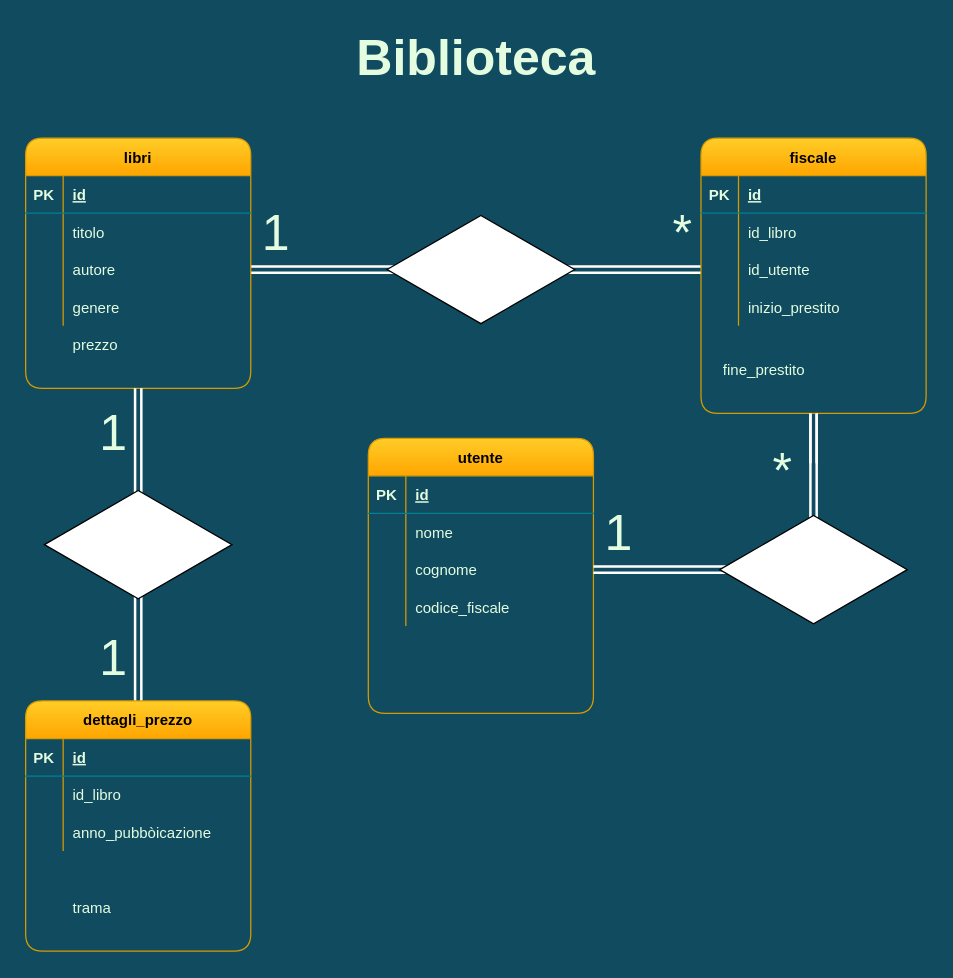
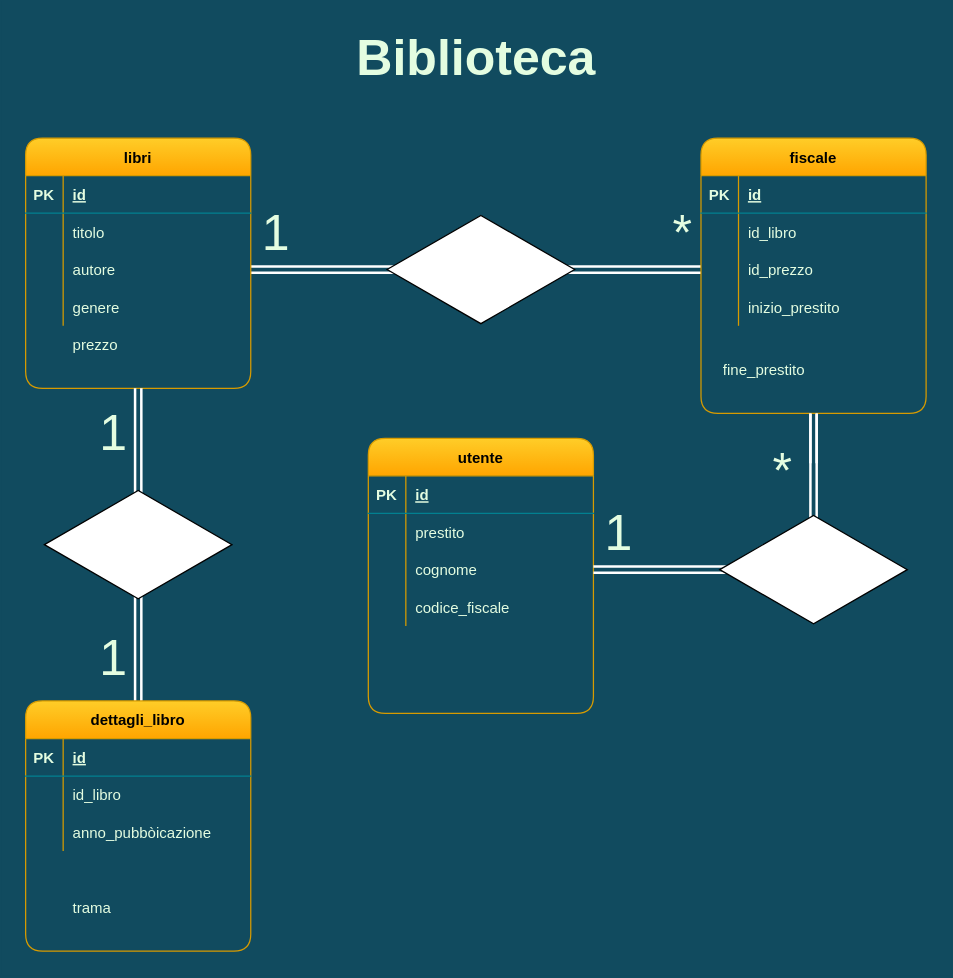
node "id_utente": label "id_utente" -> "id_prezzo"
node "nome": label "nome" -> "prestito"
node "dettagli_prezzo": label "dettagli_prezzo" -> "dettagli_libro"
